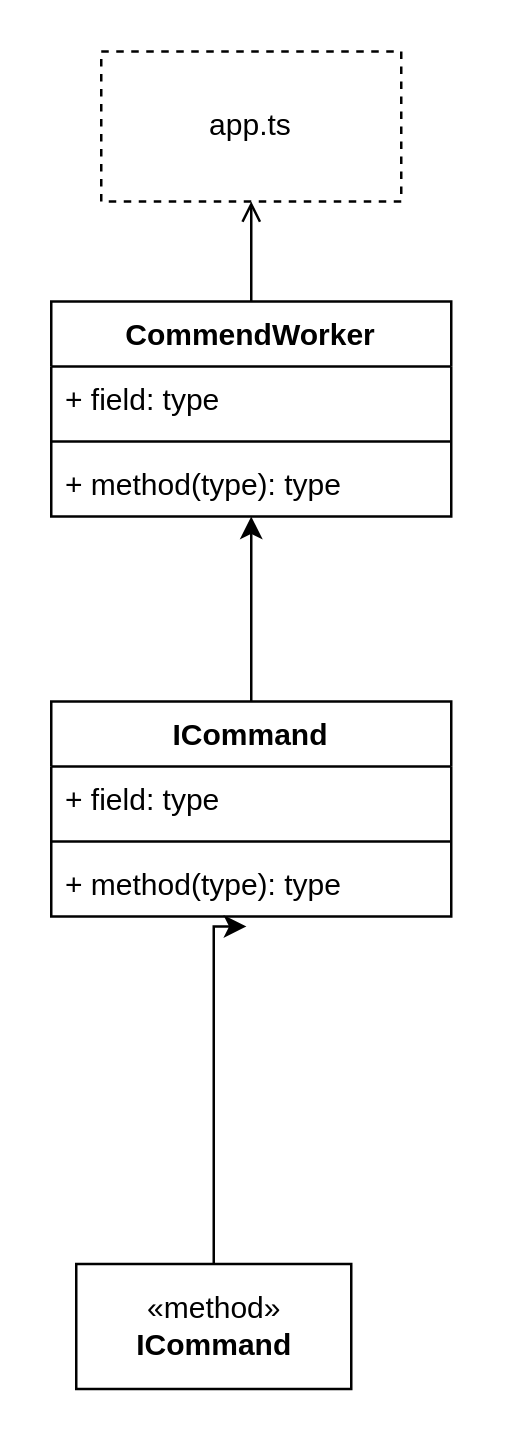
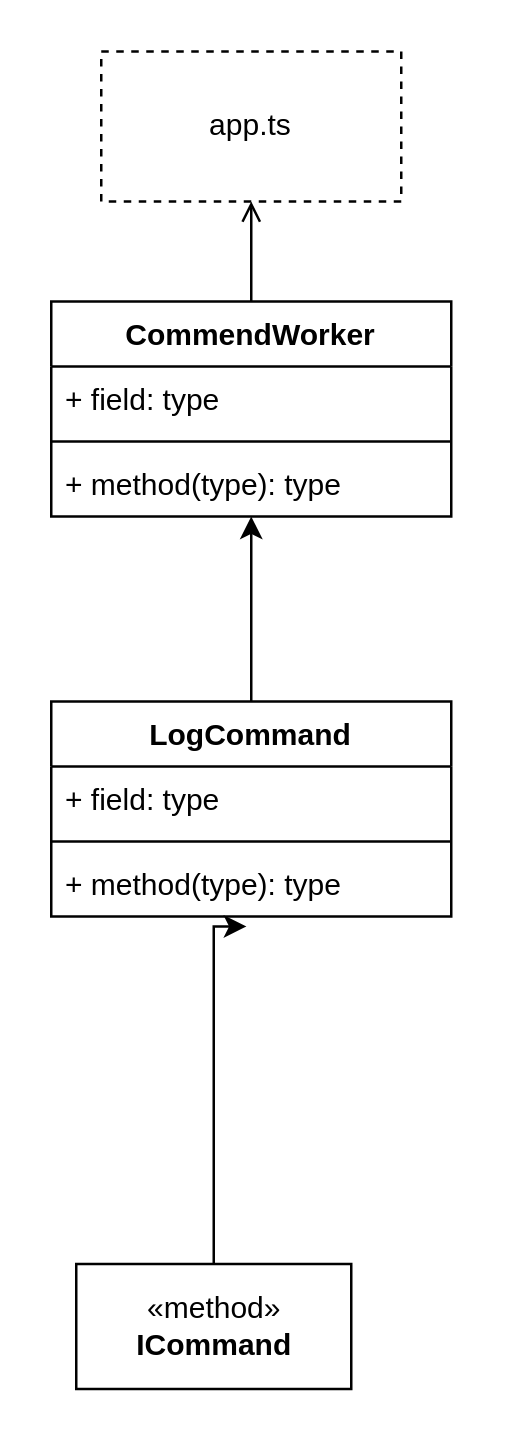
node "ICommand": label "ICommand" -> "LogCommand"
